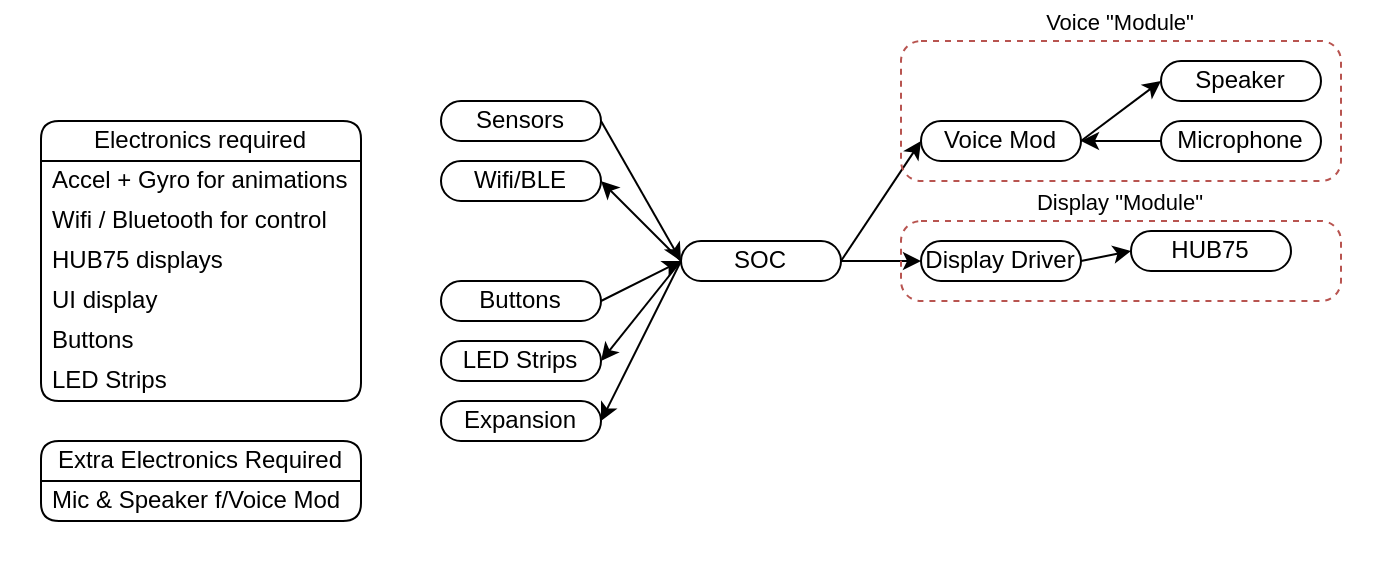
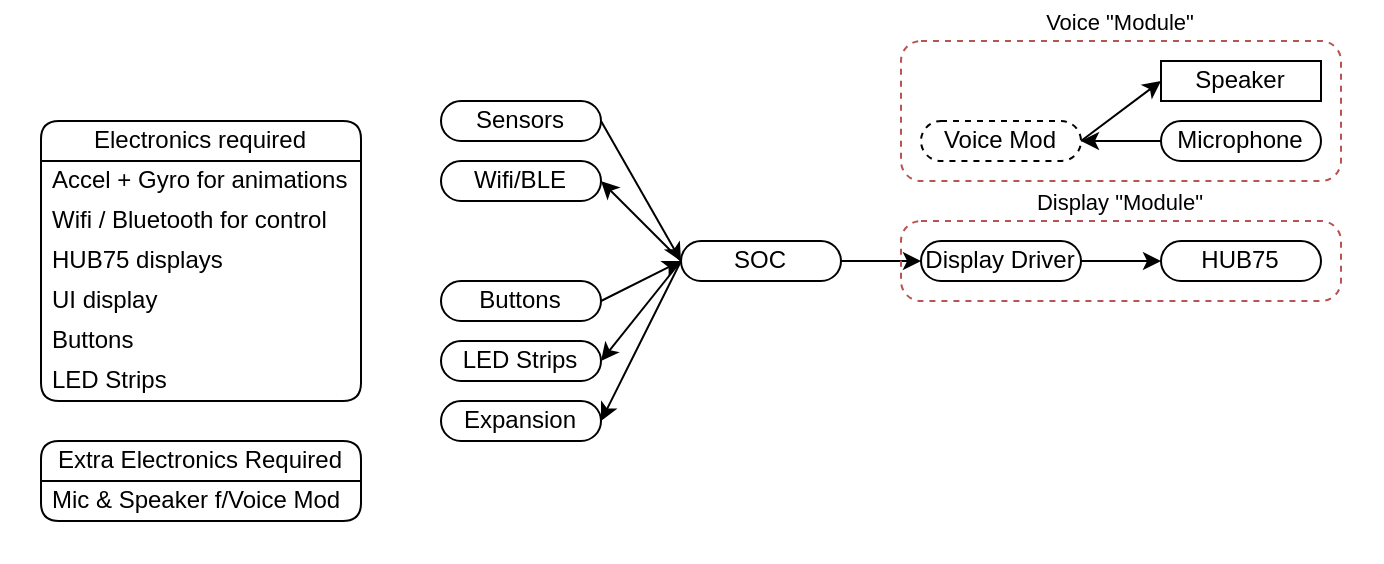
node "Speaker": shape rounded rectangle -> rectangle
node "Voice Mod": style solid -> dashed
edge "SOC" -> "Voice Mod": removed
node "HUB75": moved (1211, 251) -> (1241, 261)
